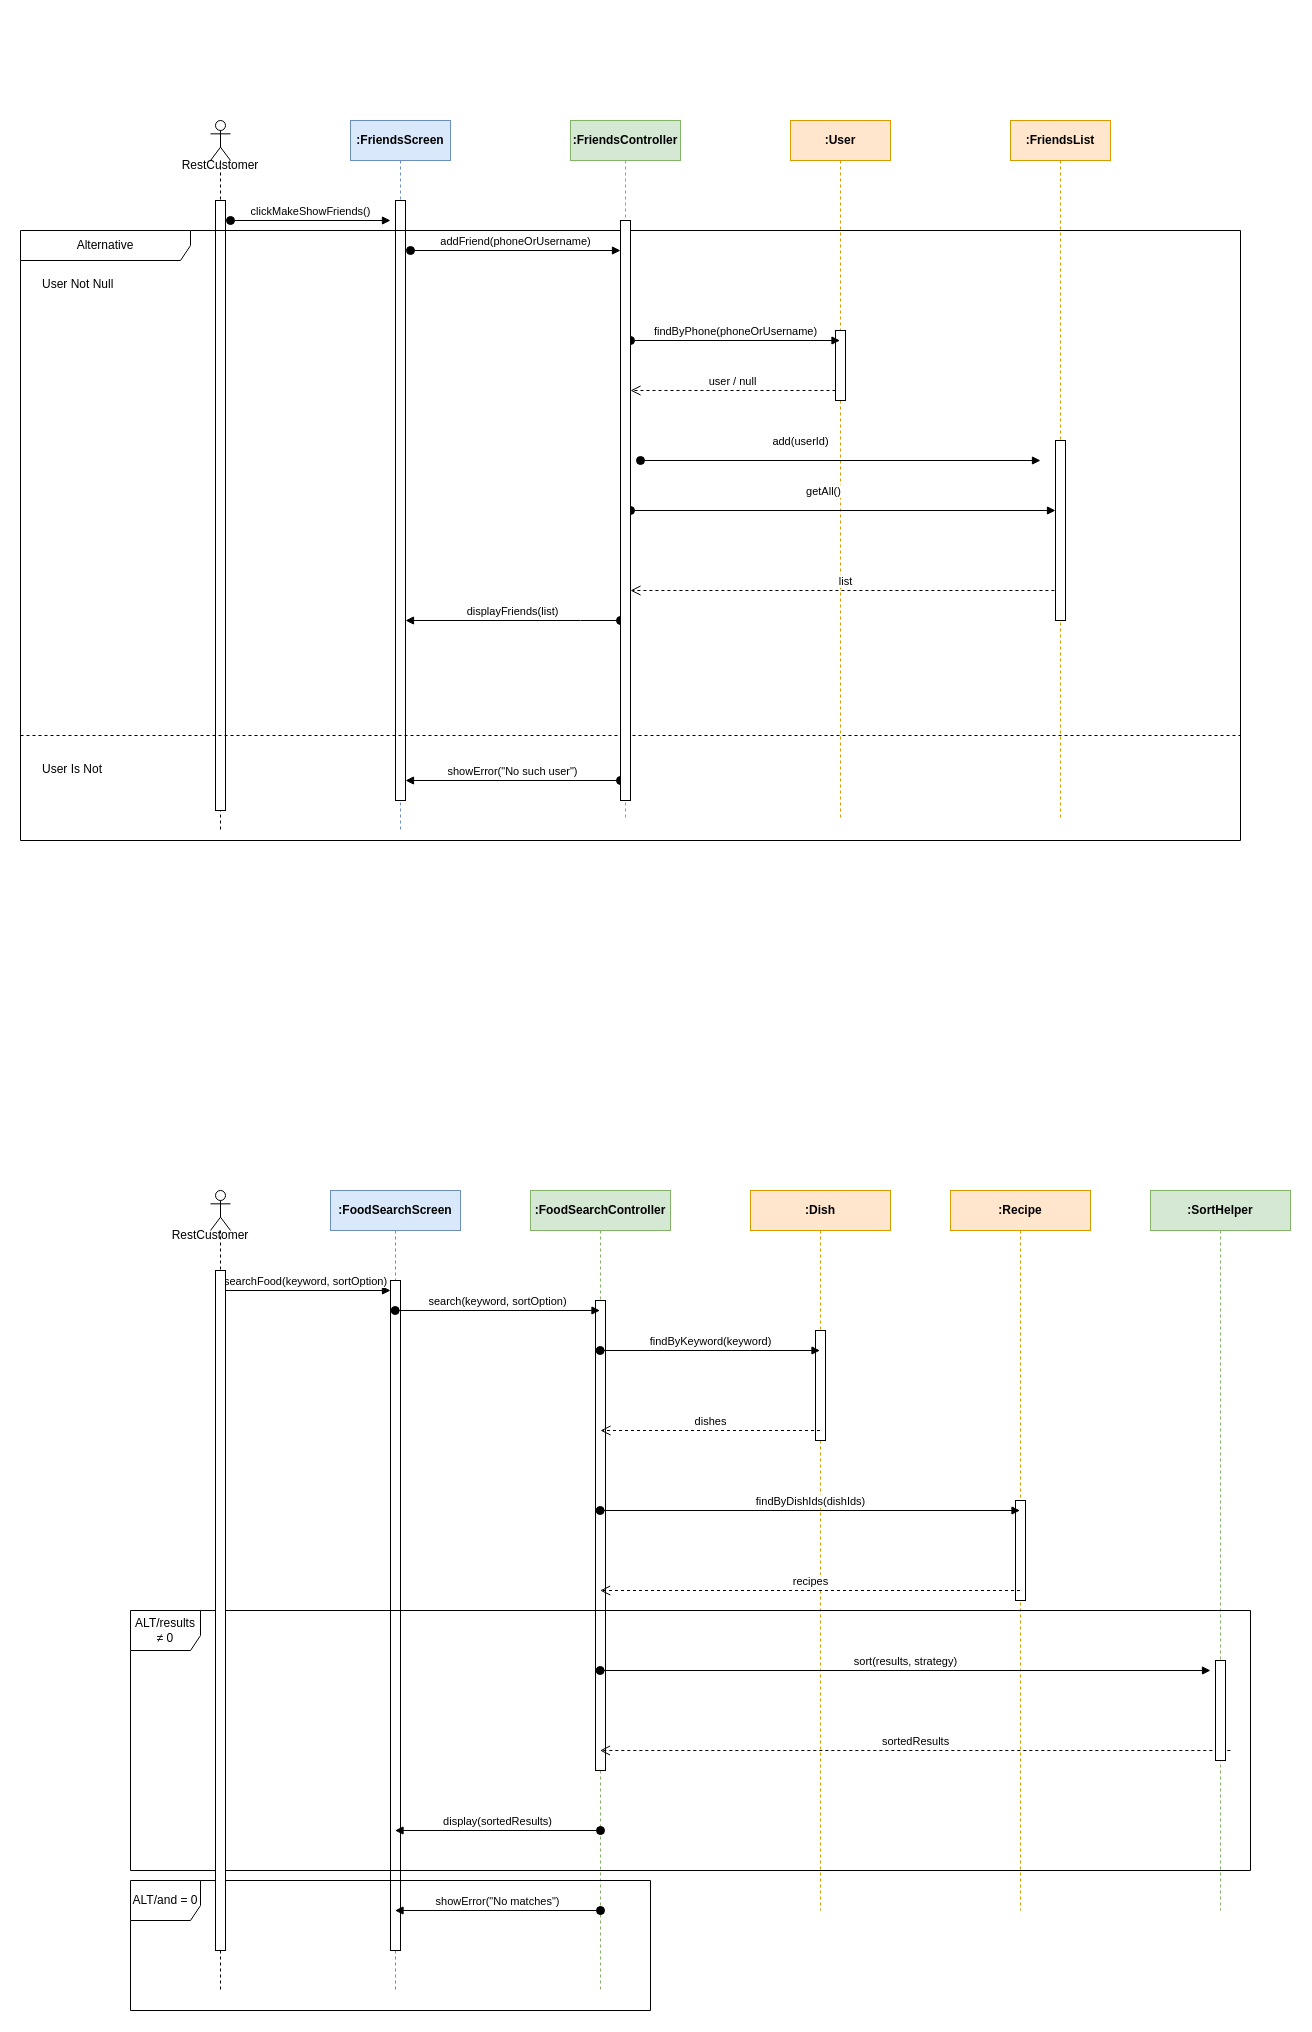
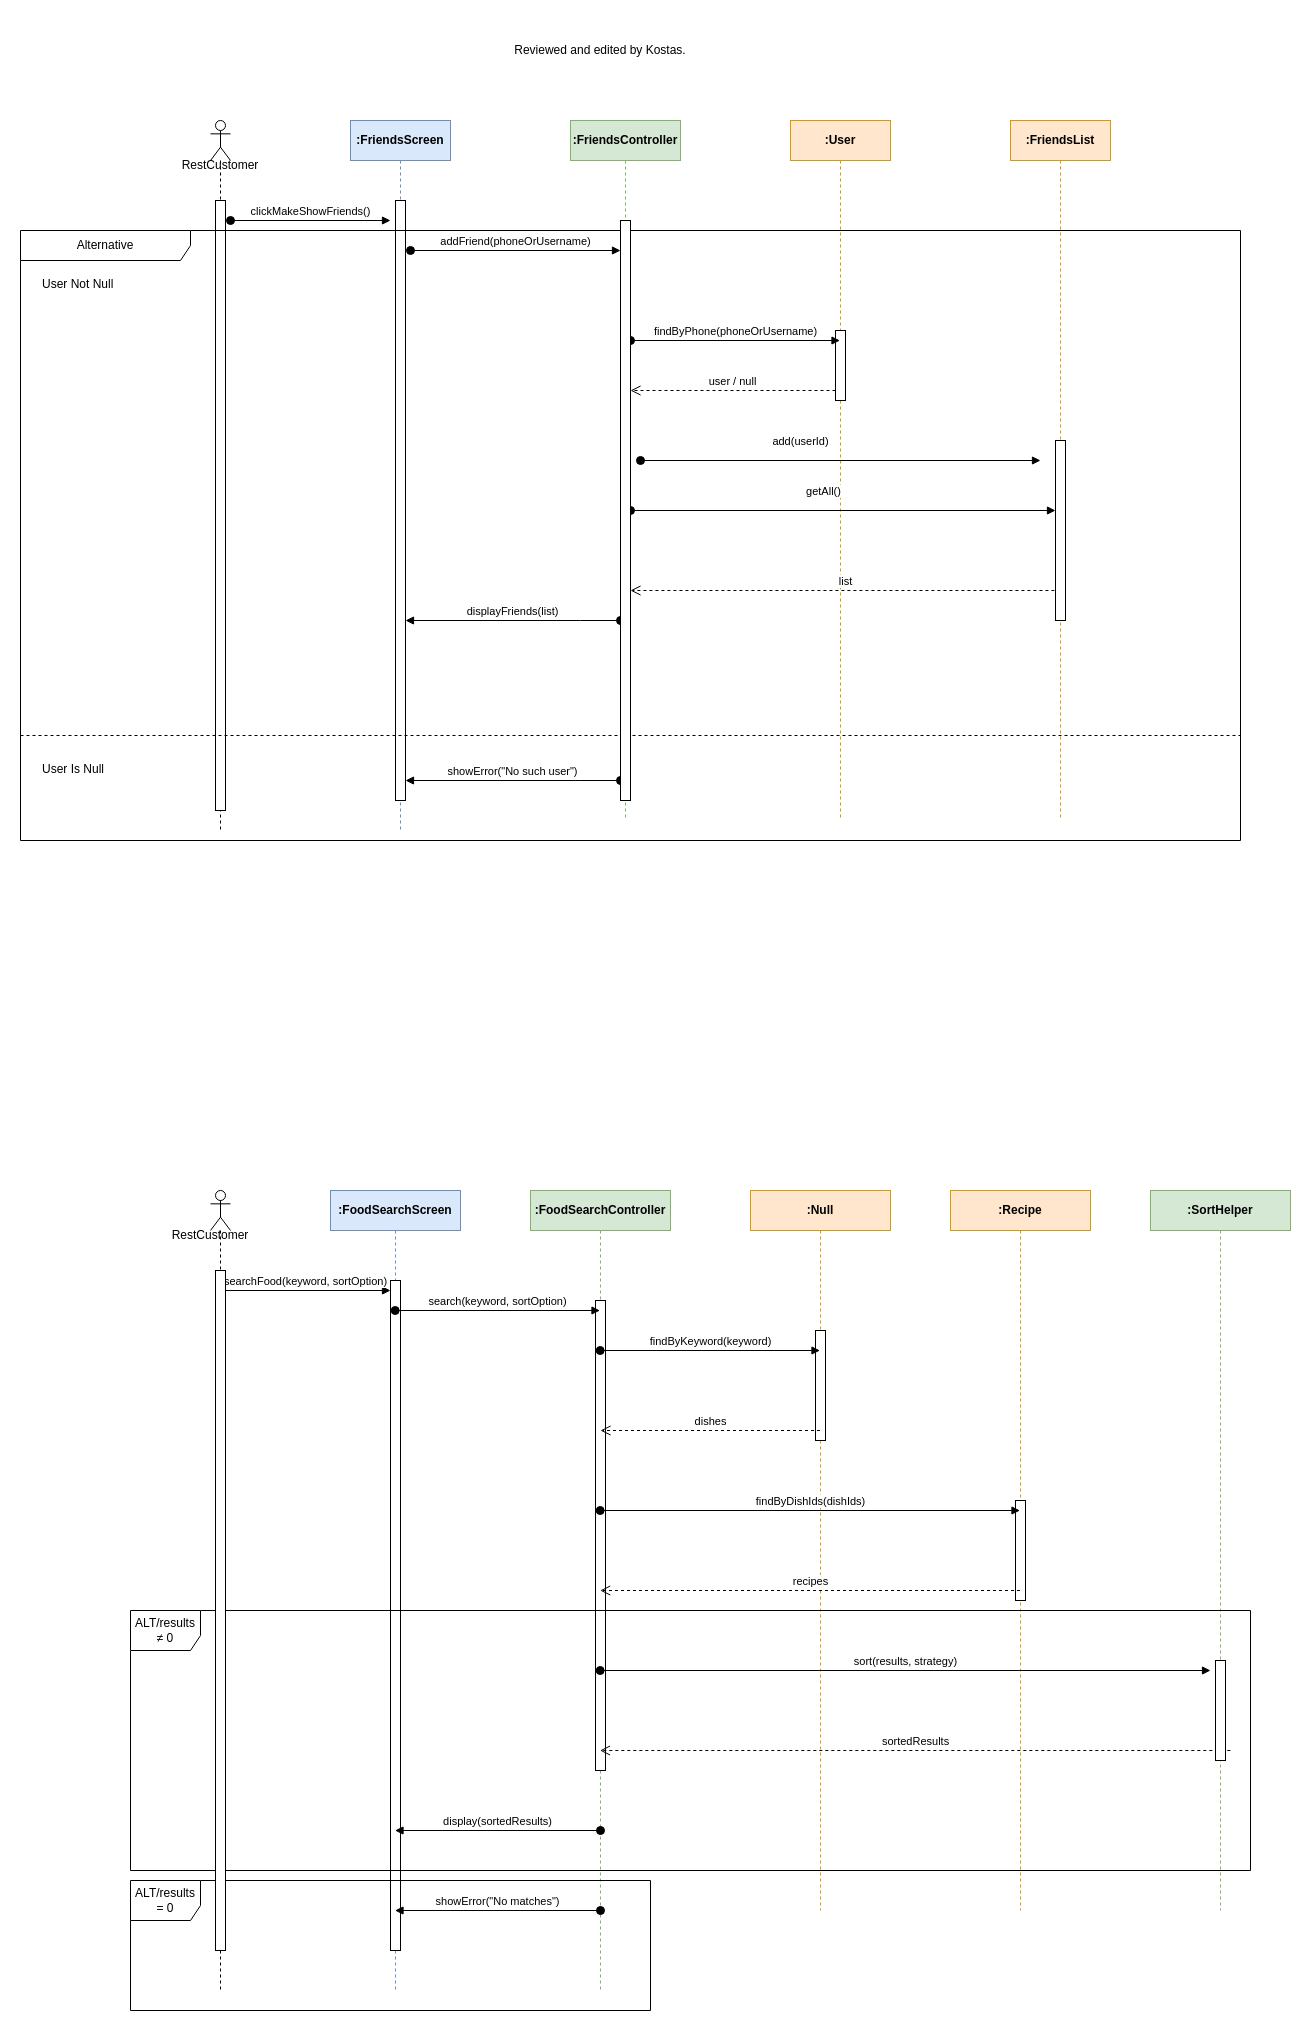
node "Reviewed and edited by Kostas.": added
node "User Is Not": label "User Is Not" -> "User Is Null"
node ":Dish": label ":Dish" -> ":Null"
node "ALT/and = 0": label "ALT/and = 0" -> "ALT/results = 0"
